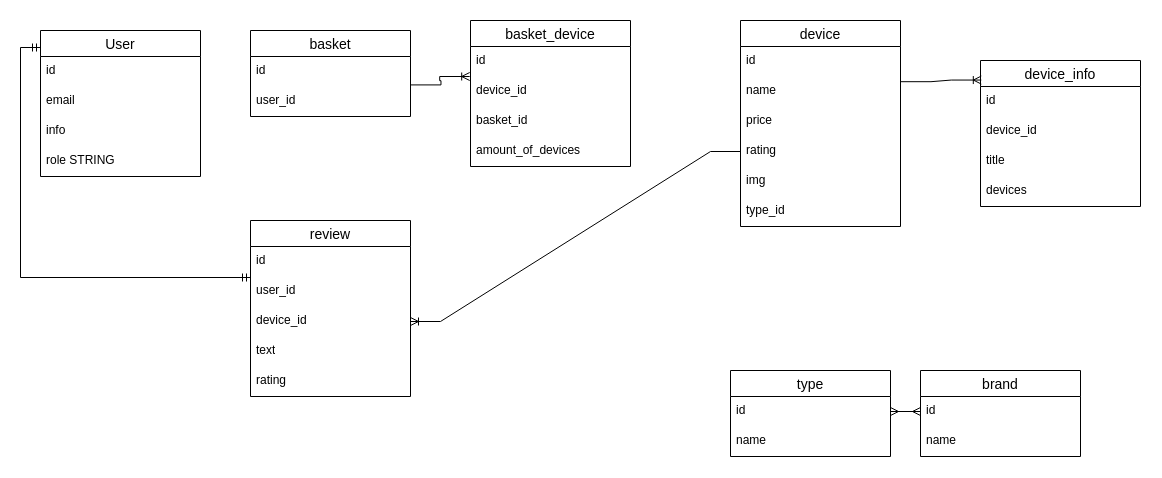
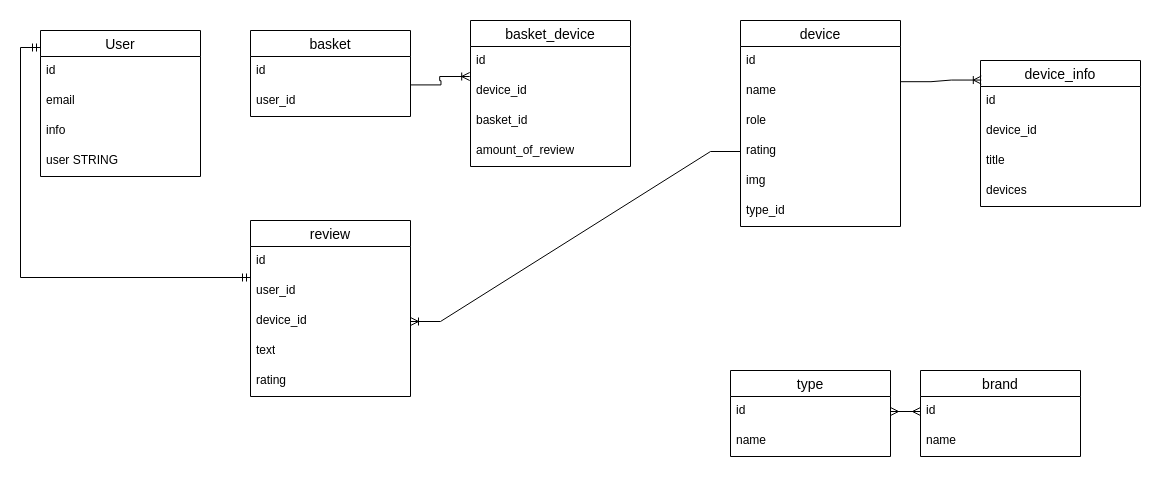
node "price": label "price" -> "role"
node "amount_of_devices": label "amount_of_devices" -> "amount_of_review"
node "role STRING": label "role STRING" -> "user STRING"
